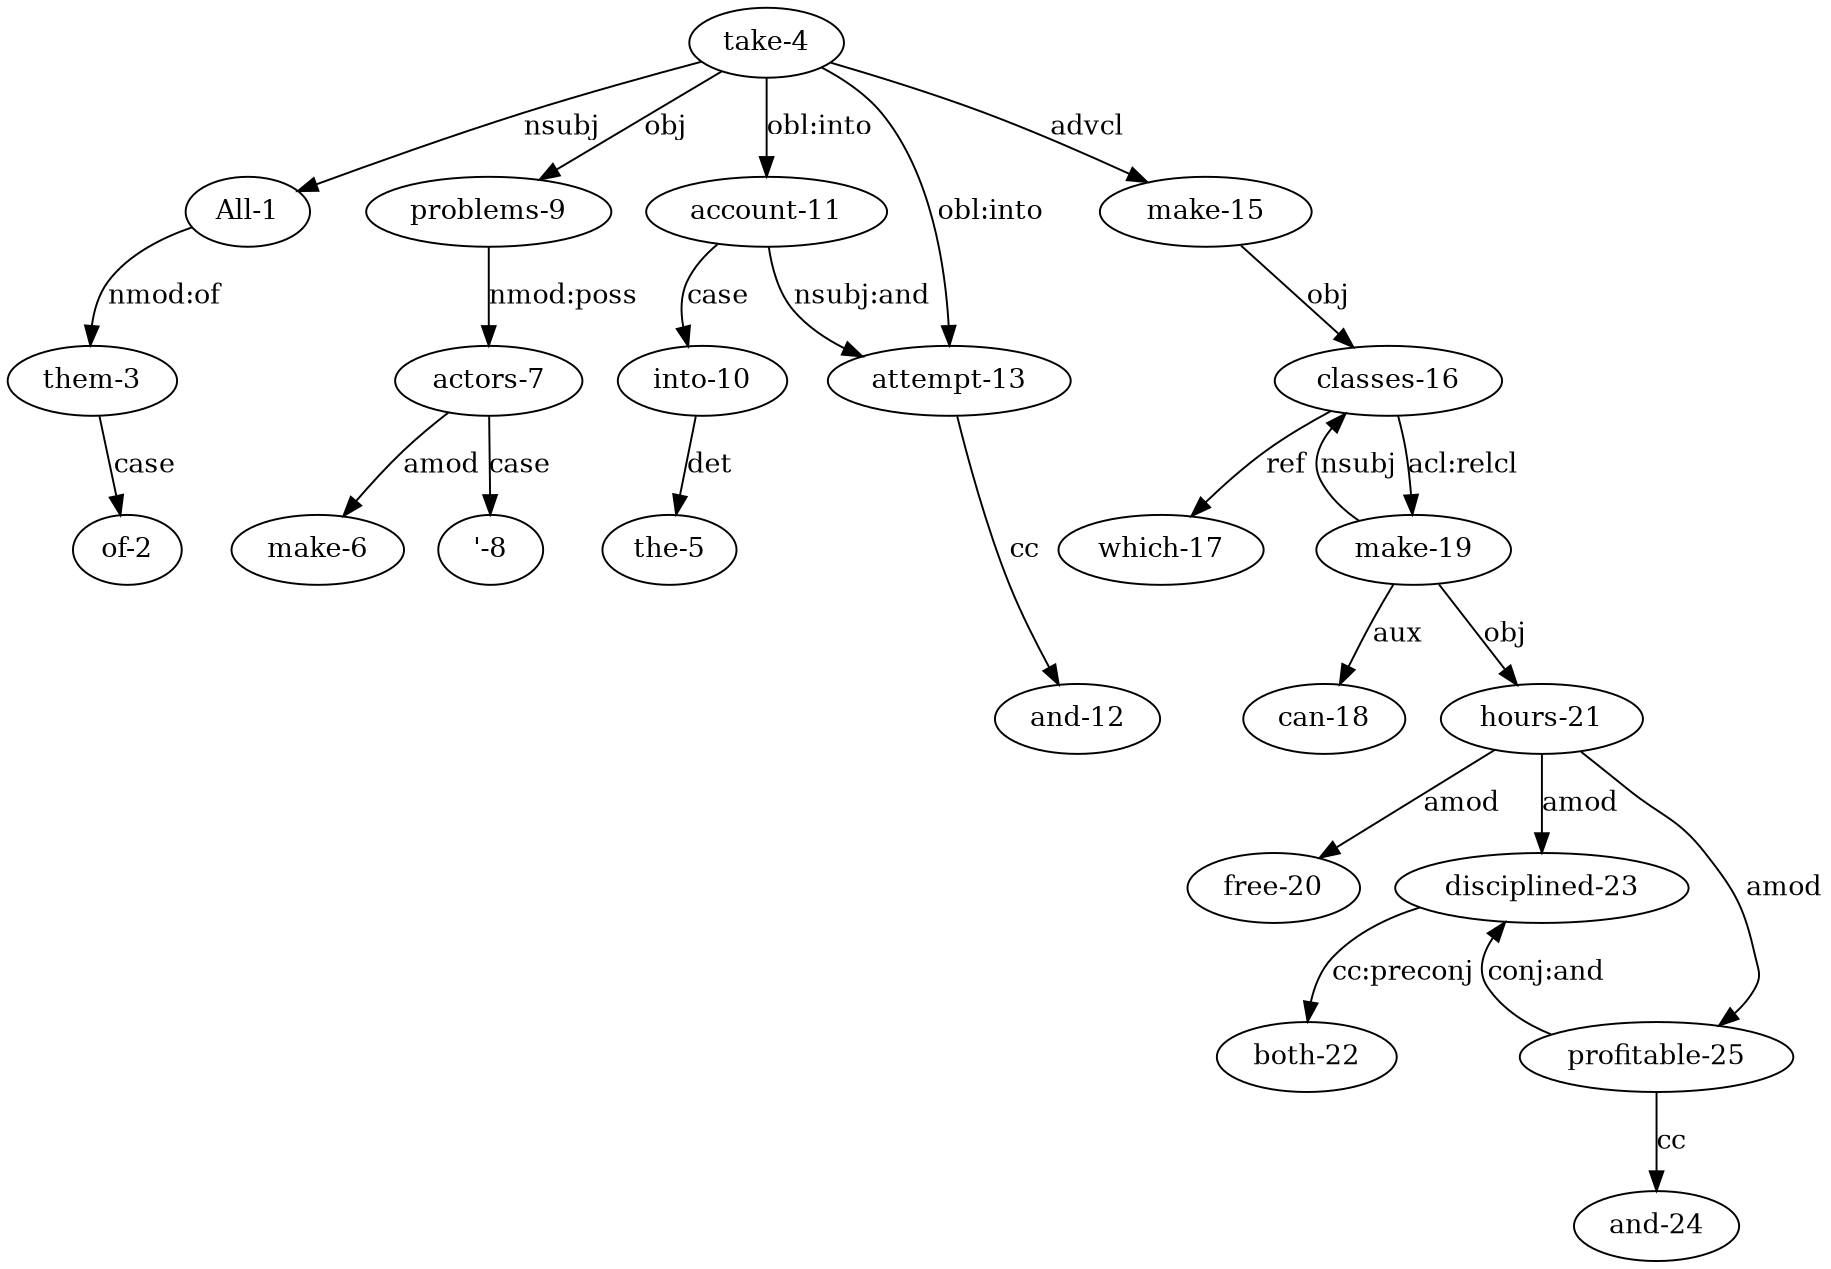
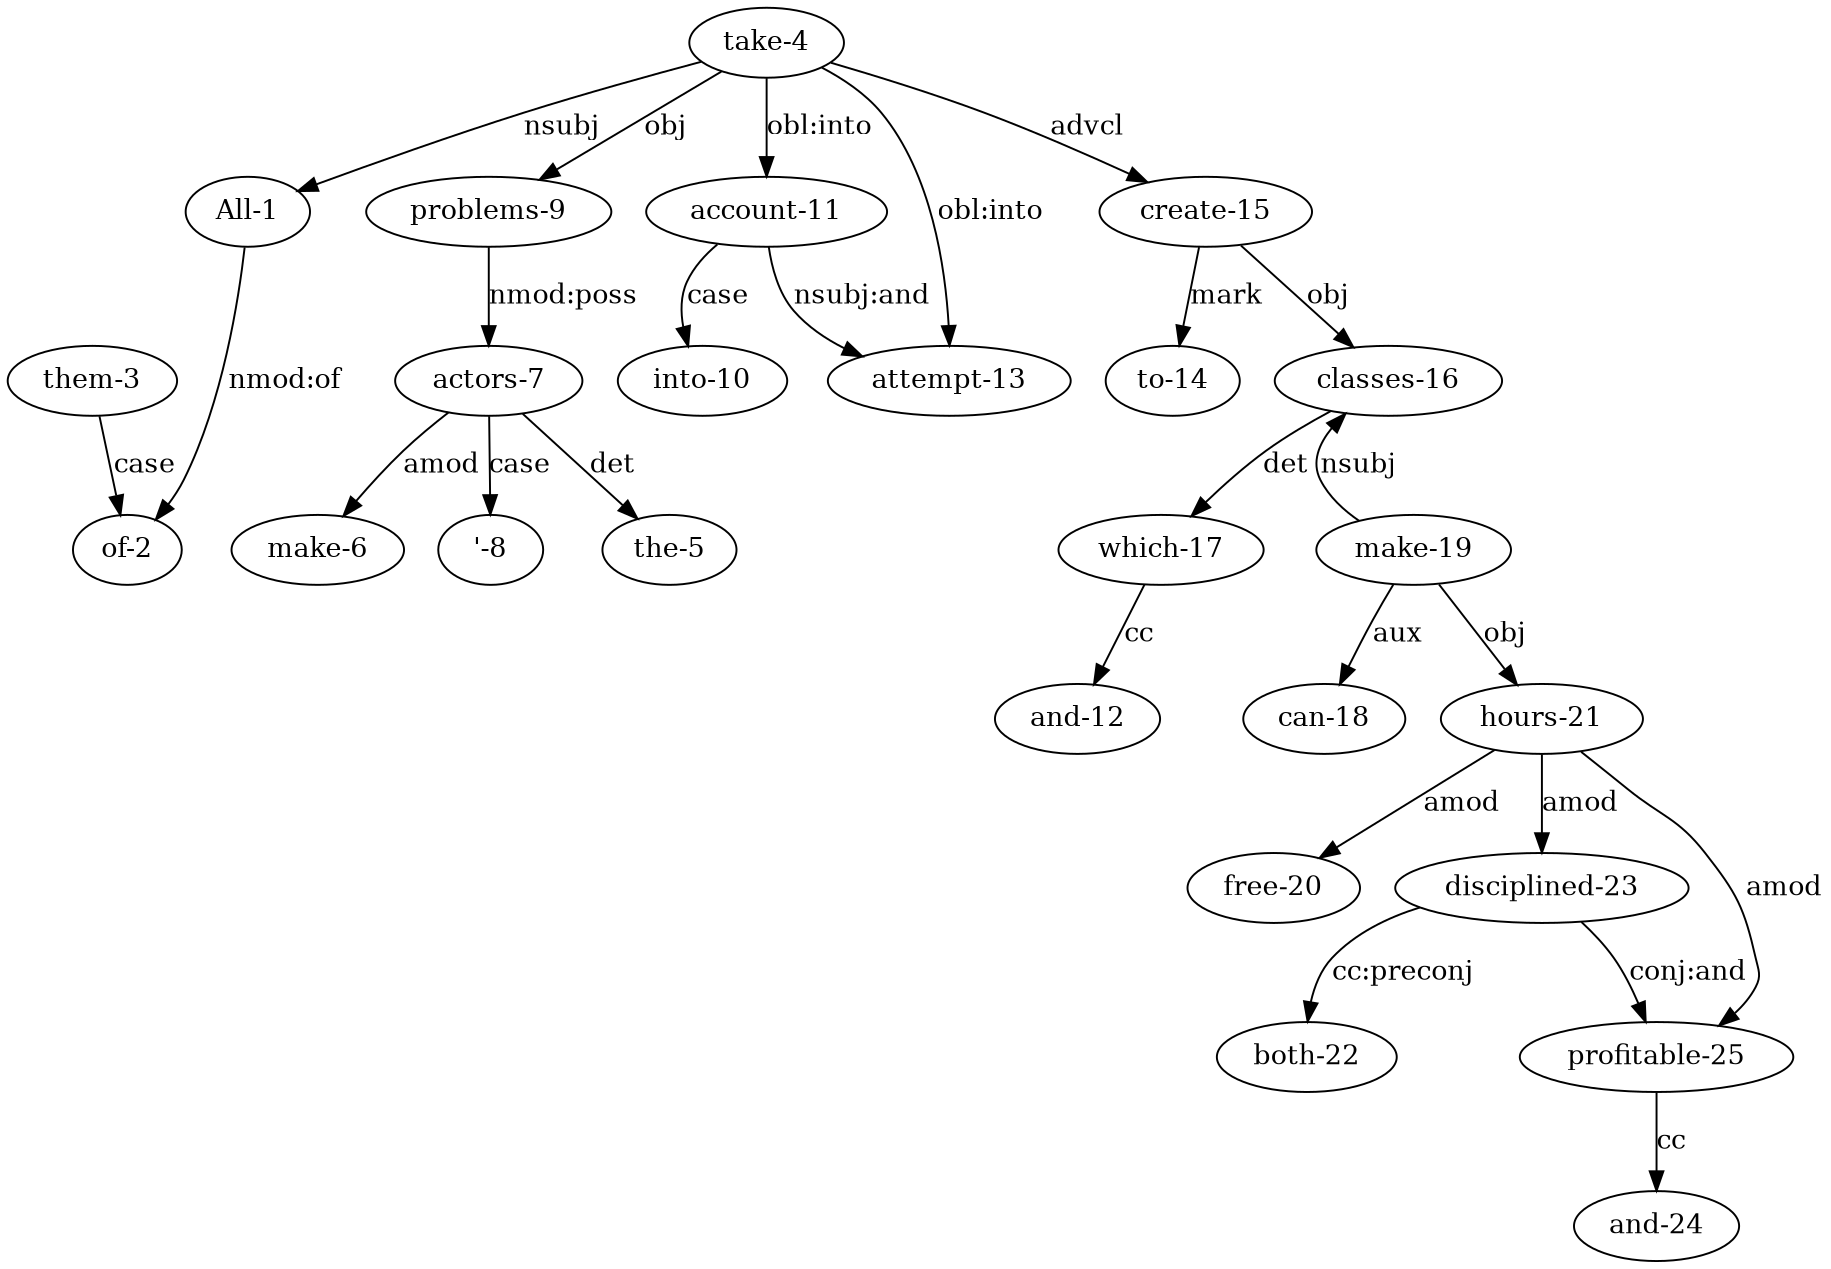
node "make-15": label "make-15" -> "create-15"
edge "All-1" -> "them-3": now "All-1" -> "of-2"
node "to-14": added
edge "classes-16" -> "make-19": removed, label "acl:relcl"
edge "into-10" -> "the-5": now "actors-7" -> "the-5"
edge "classes-16" -> "which-17": label "ref" -> "det"
edge "attempt-13" -> "and-12": now "which-17" -> "and-12"
edge "profitable-25" -> "disciplined-23": reversed
